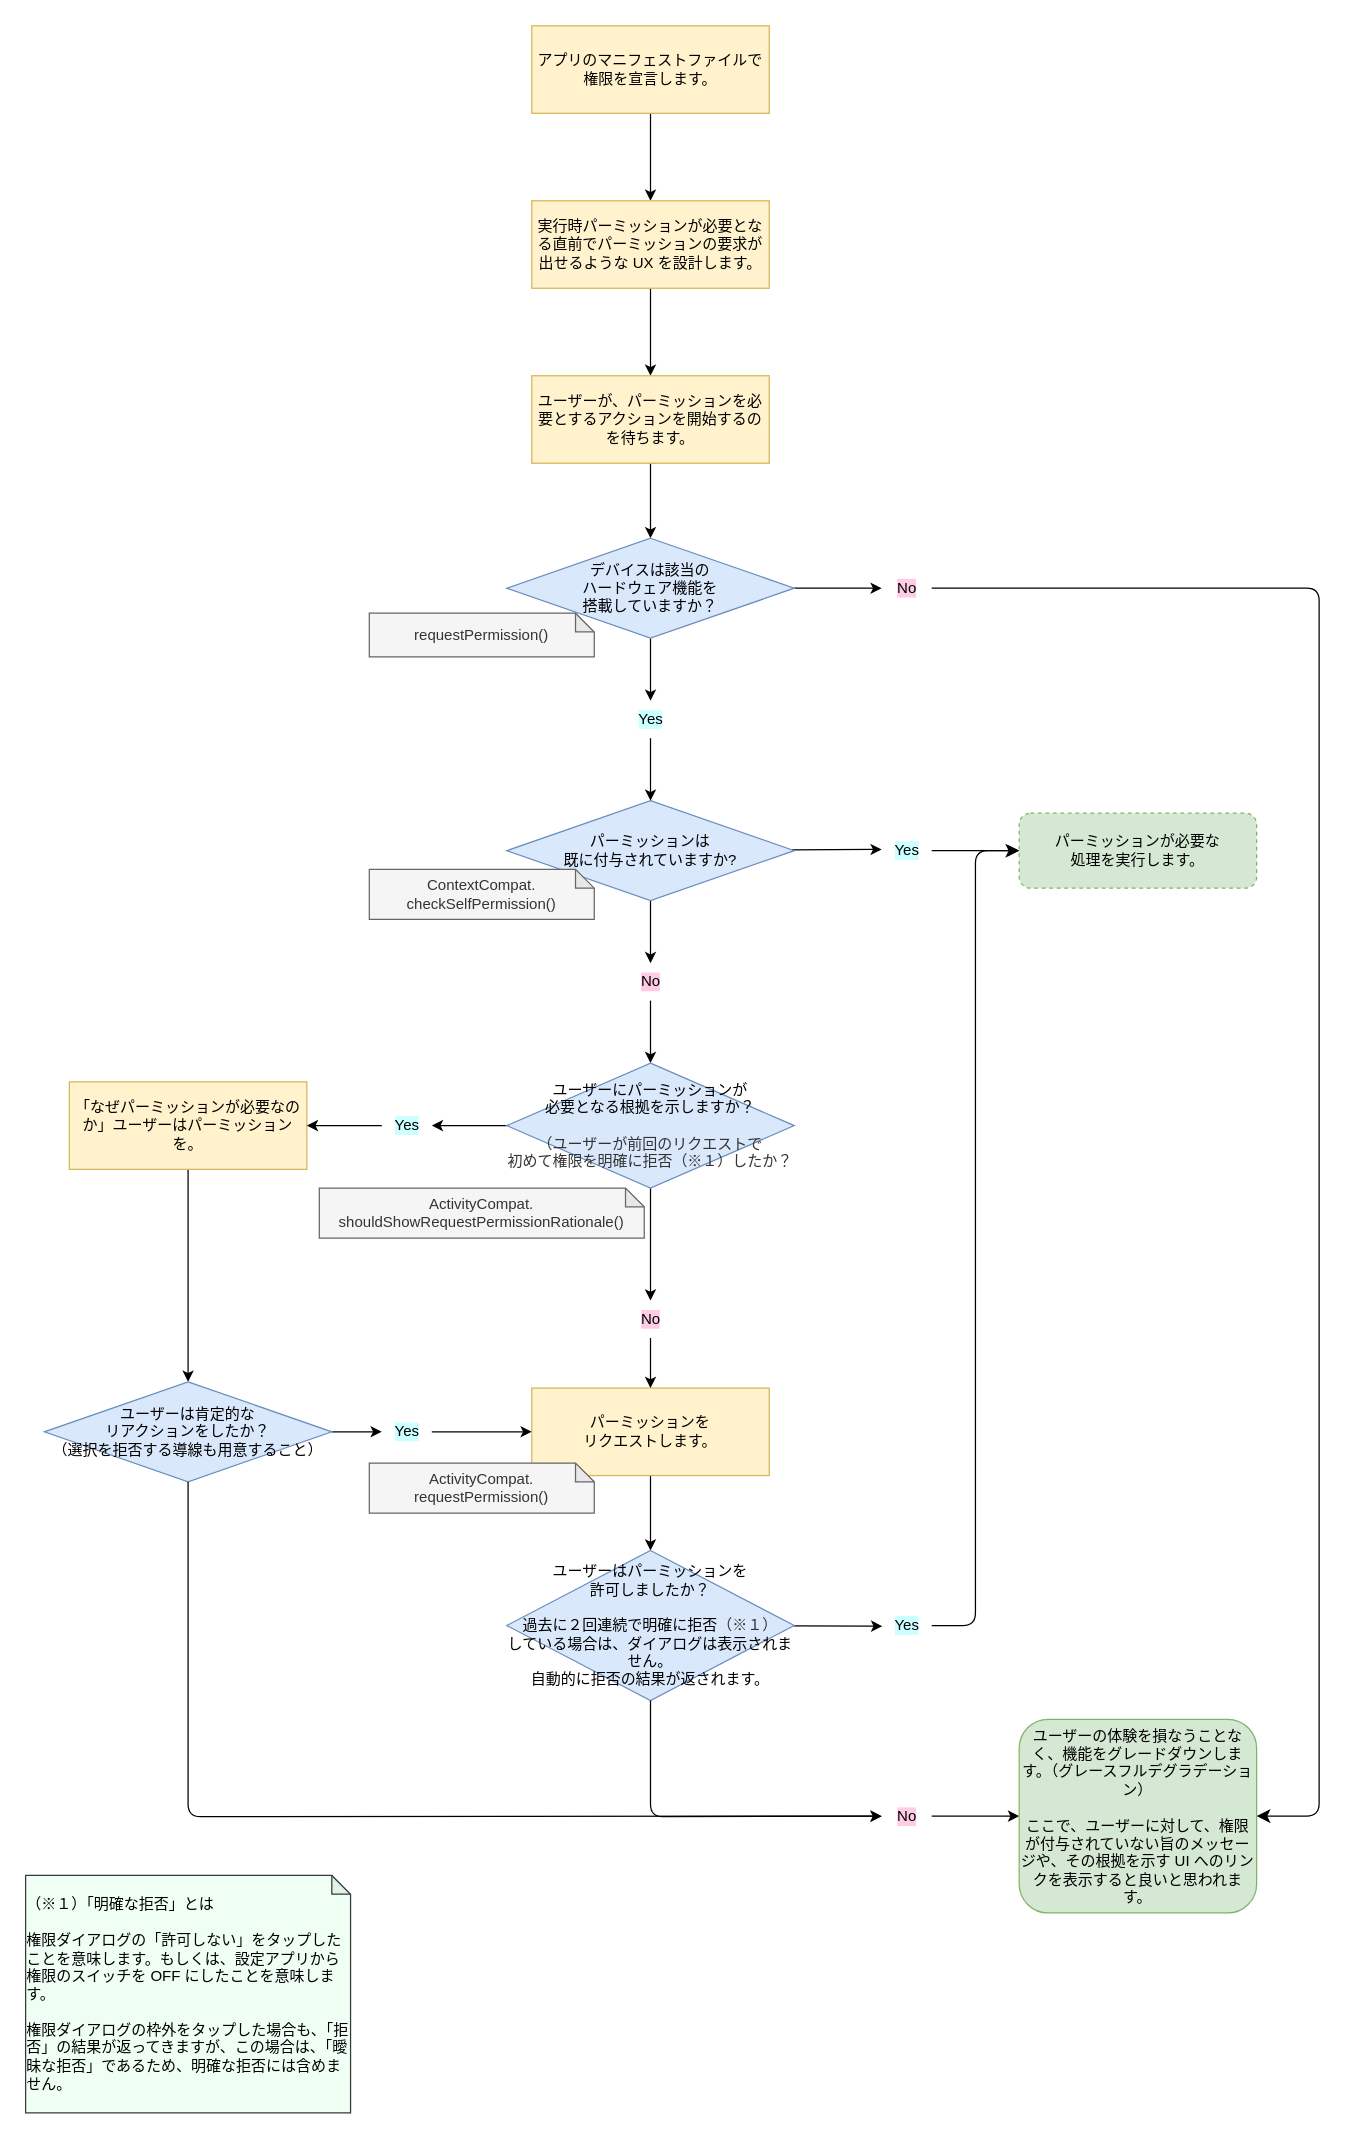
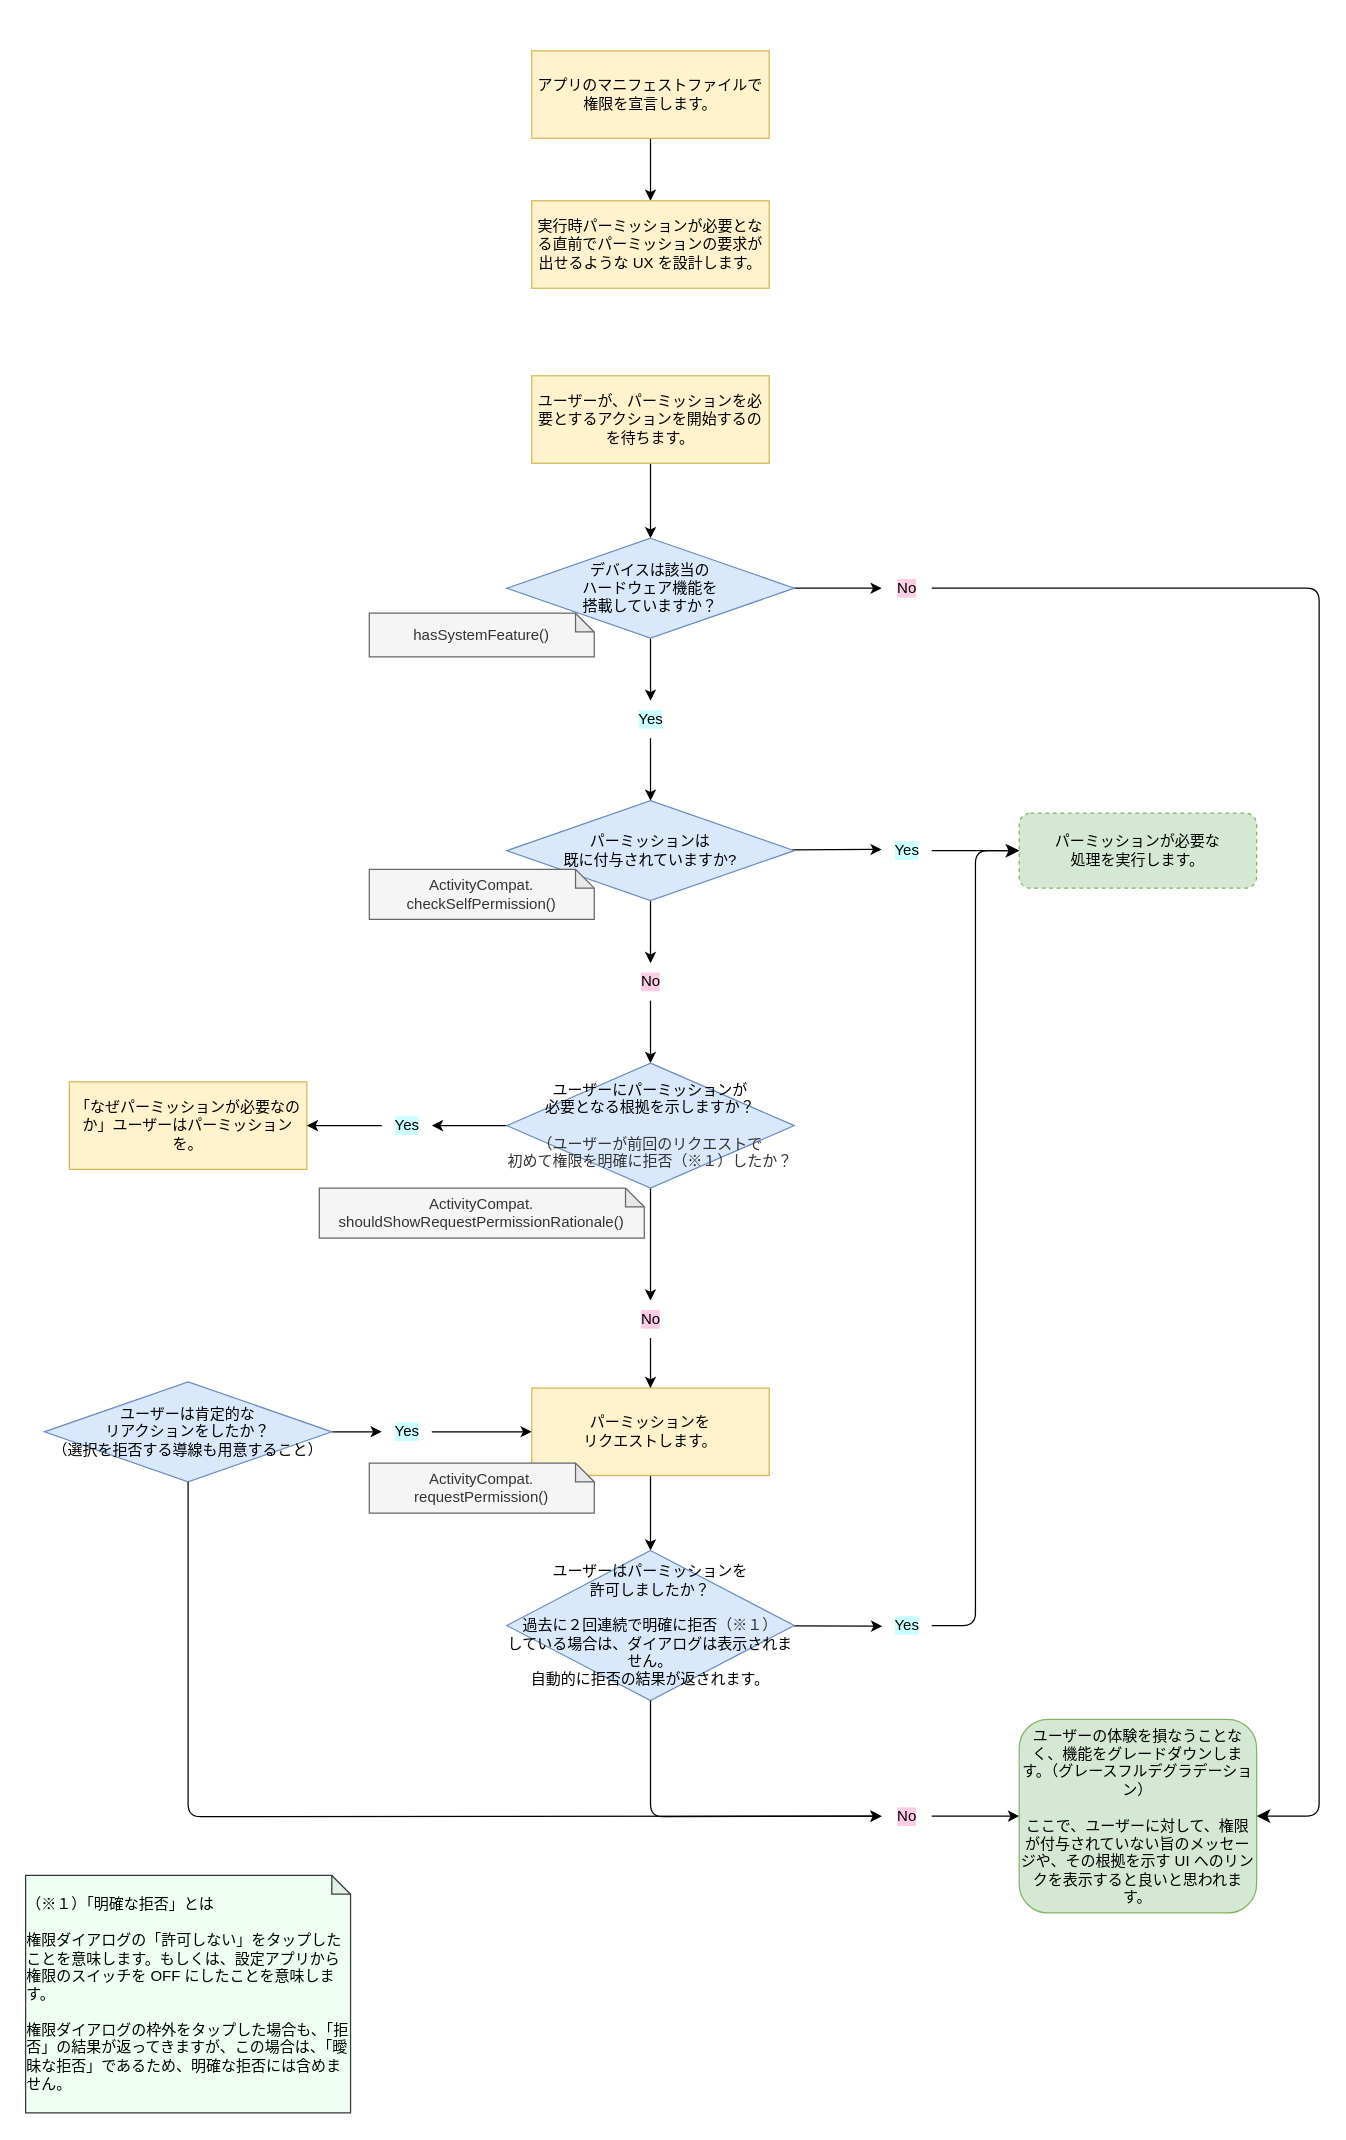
node "アプリのマニフェストファイルで権限を宣言します。": moved (651, 69) -> (651, 94)
edge "実行時パーミッションが必要となる直前でパーミッションの要求が出せるような UX を設計します。" -> "ユーザーが、パーミッションを必要とするアクションを開始するのを待ちます。": removed
node "requestPermission()": label "requestPermission()" -> "hasSystemFeature()"
node "ContextCompat. checkSelfPermission()": label "ContextCompat. checkSelfPermission()" -> "ActivityCompat. checkSelfPermission()"
edge "「なぜパーミッションが必要なのか」ユーザーはパーミッションを。" -> "ユーザーは肯定的な リアクションをしたか？ （選択を拒否する導線も用意すること）": removed
